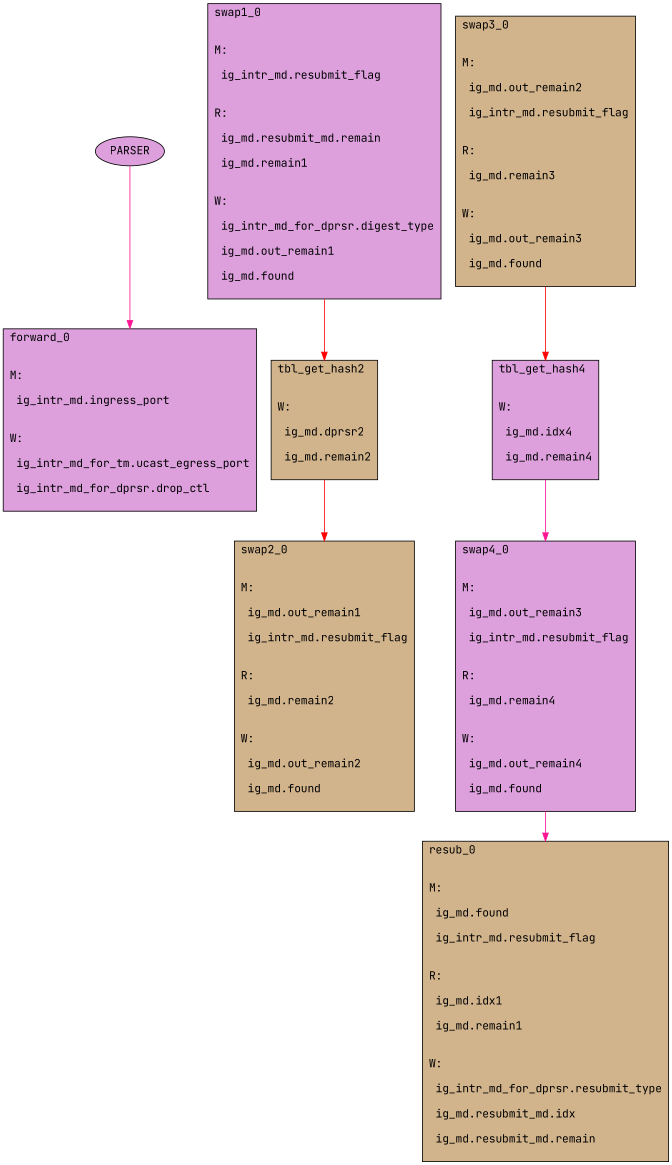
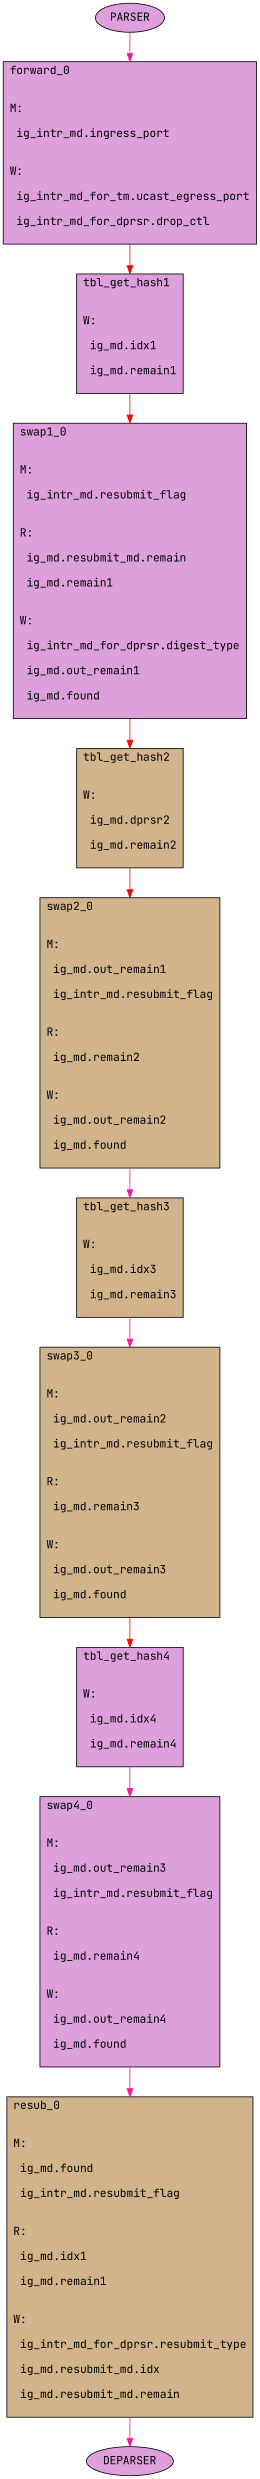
node "tbl_get_hash1 W: ig_md.idx1 ig_md.remain1": added
node "tbl_get_hash3 W: ig_md.idx3 ig_md.remain3": added
node "DEPARSER": added
